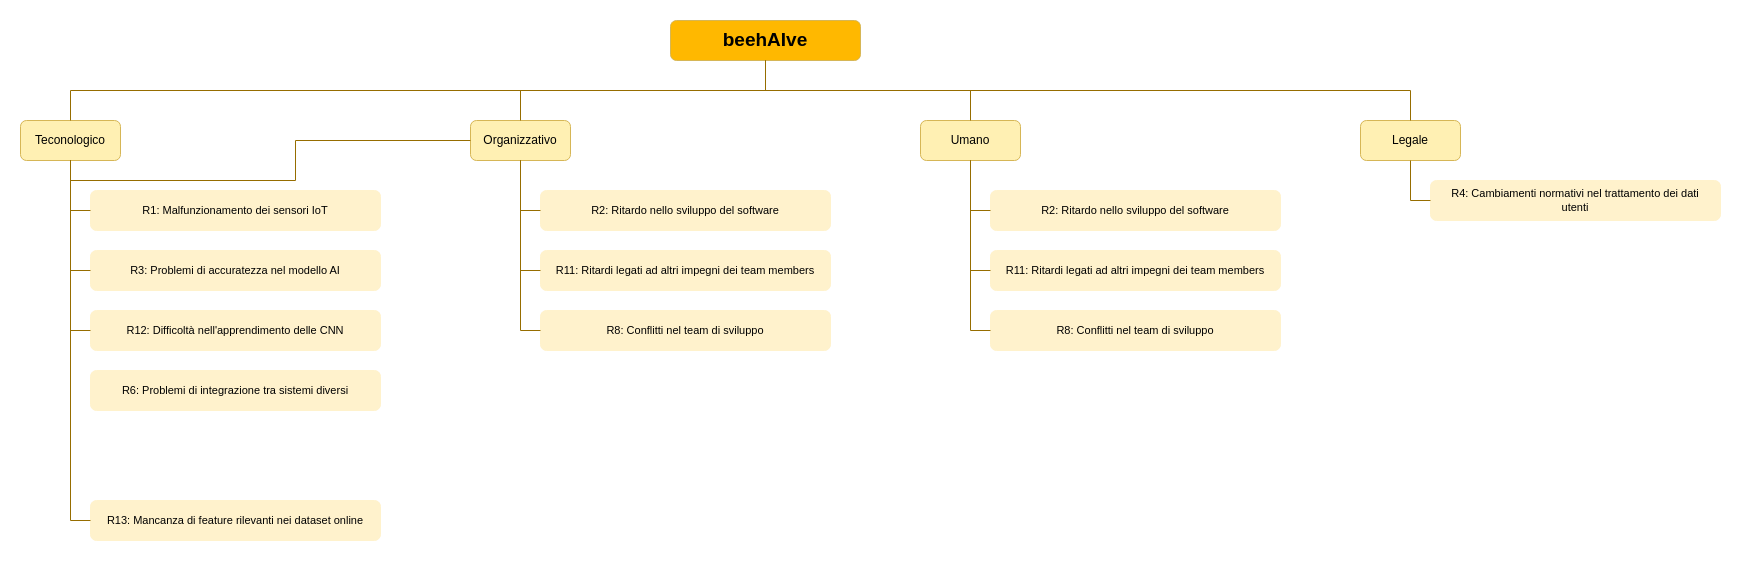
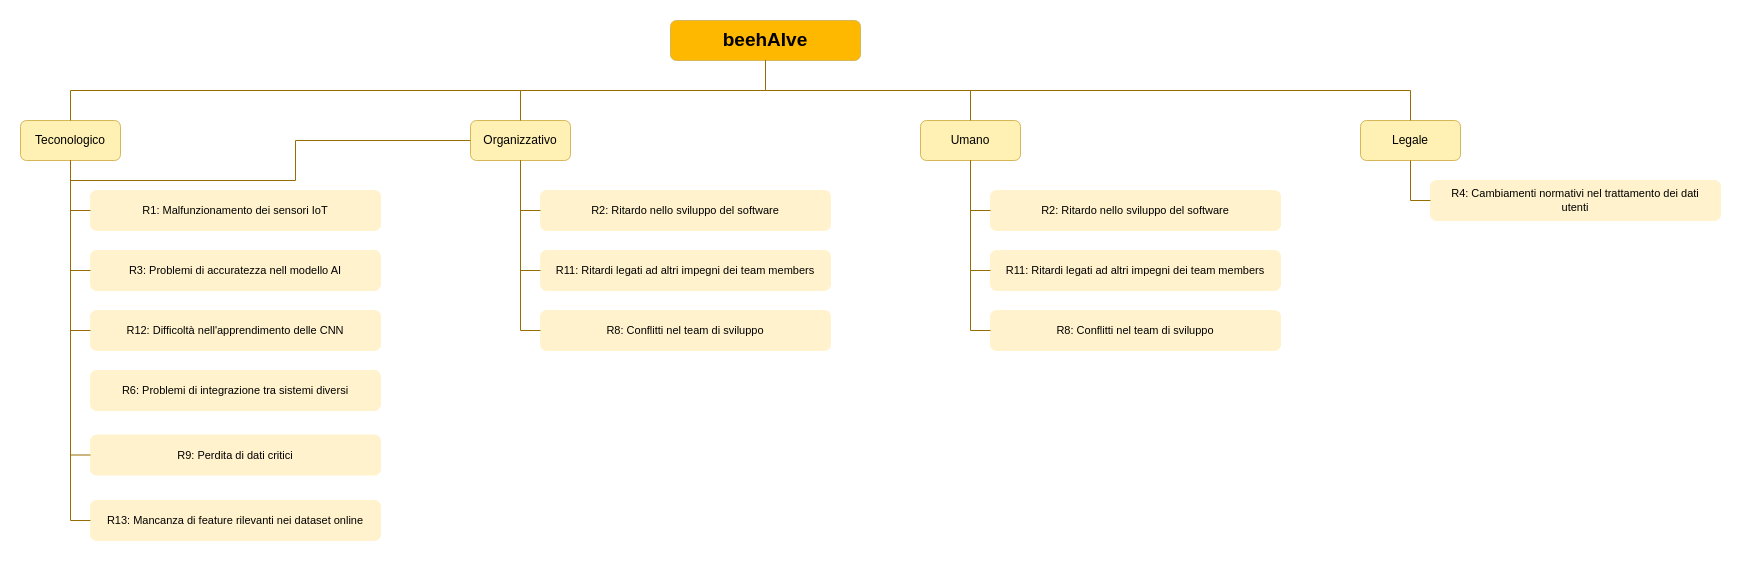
node "R3: Problemi di accuratezza nel modello AI": label "R3: Problemi di accuratezza nel modello AI" -> "R3: Problemi di accuratezza nell modello AI"
edge "Teconologico" -- "R9: Perdita di dati critici": added
node "R9: Perdita di dati critici": added
